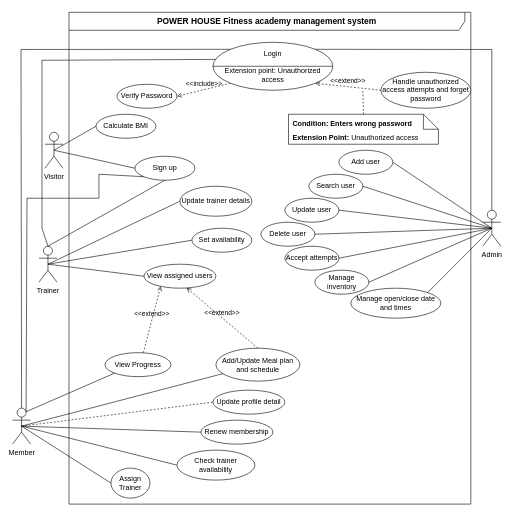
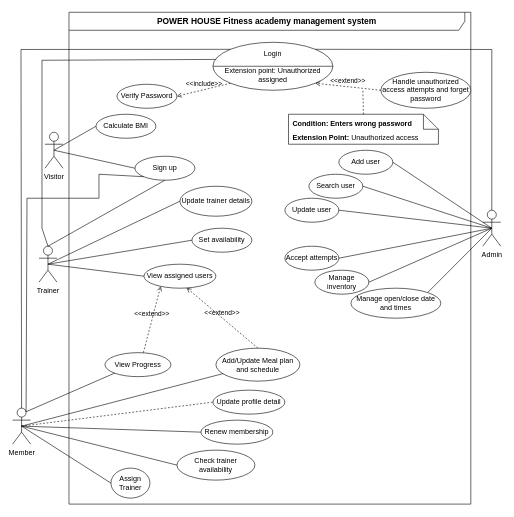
node "Login Extension point: Unauthorized access": label "Login Extension point: Unauthorized access" -> "Login Extension point: Unauthorized assigned"
edge "Admin" -- "Delete user": removed
node "Delete user": removed
